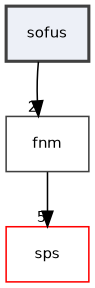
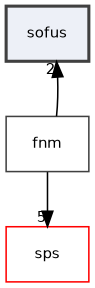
edge "sofus" -> "fnm": reversed
